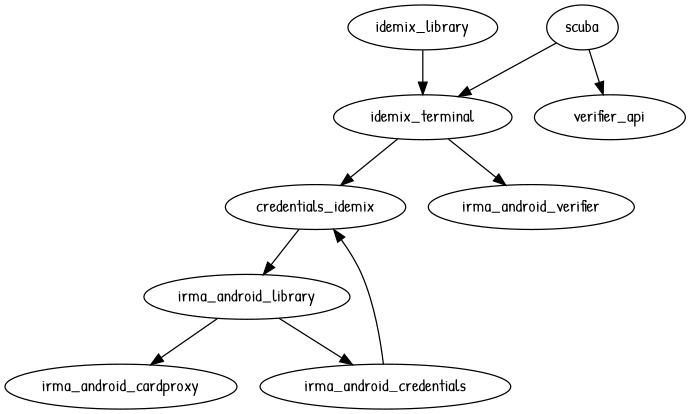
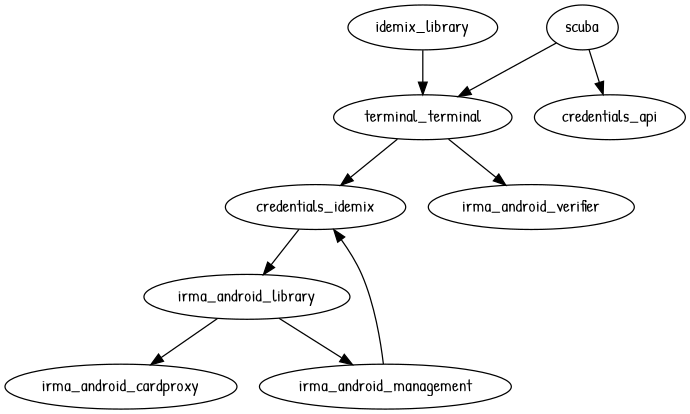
node "idemix_terminal": label "idemix_terminal" -> "terminal_terminal"
node "verifier_api": label "verifier_api" -> "credentials_api"
node "irma_android_credentials": label "irma_android_credentials" -> "irma_android_management"
